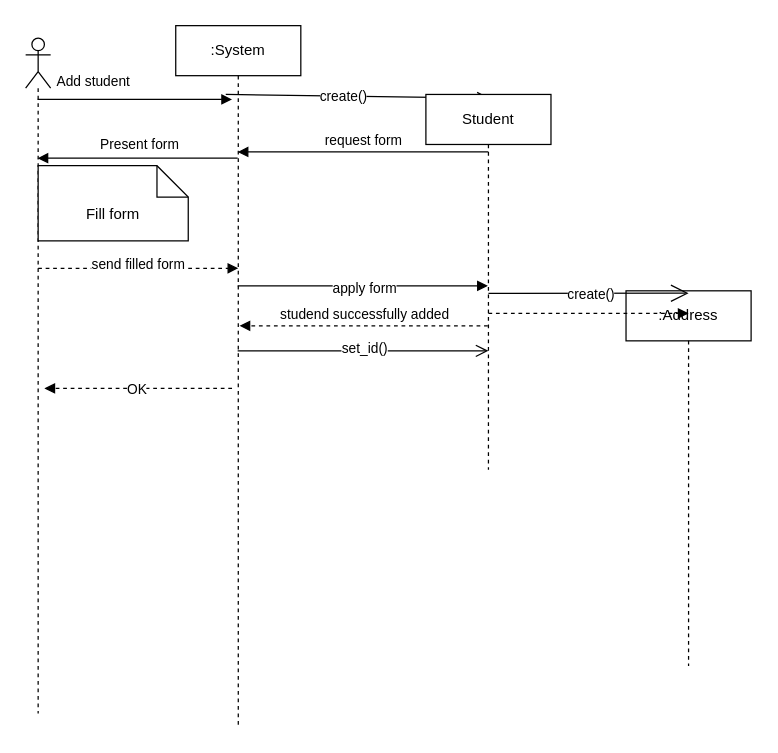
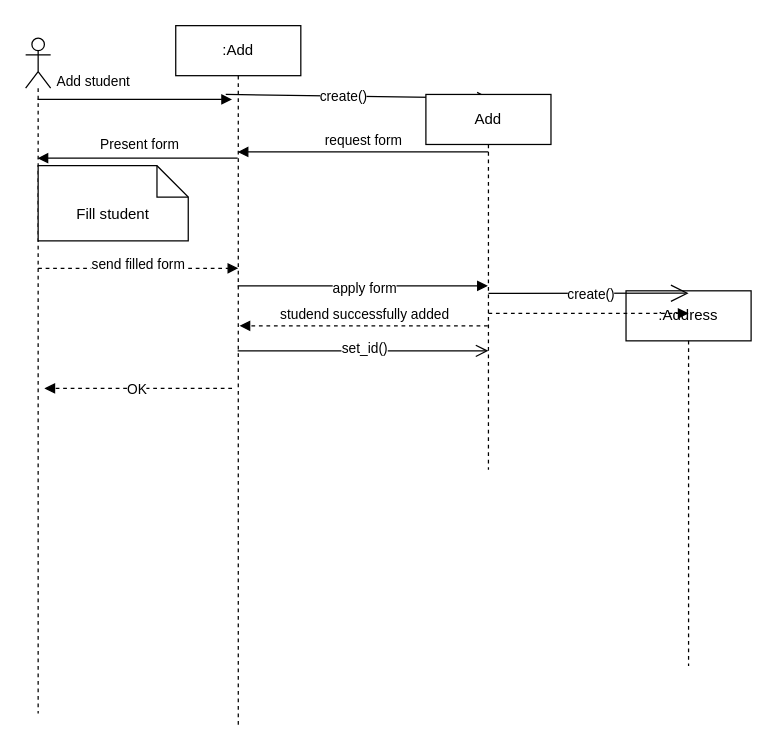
node ":System": label ":System" -> ":Add"
node "Student": label "Student" -> "Add"
node "Fill form": label "Fill form" -> "Fill student"
